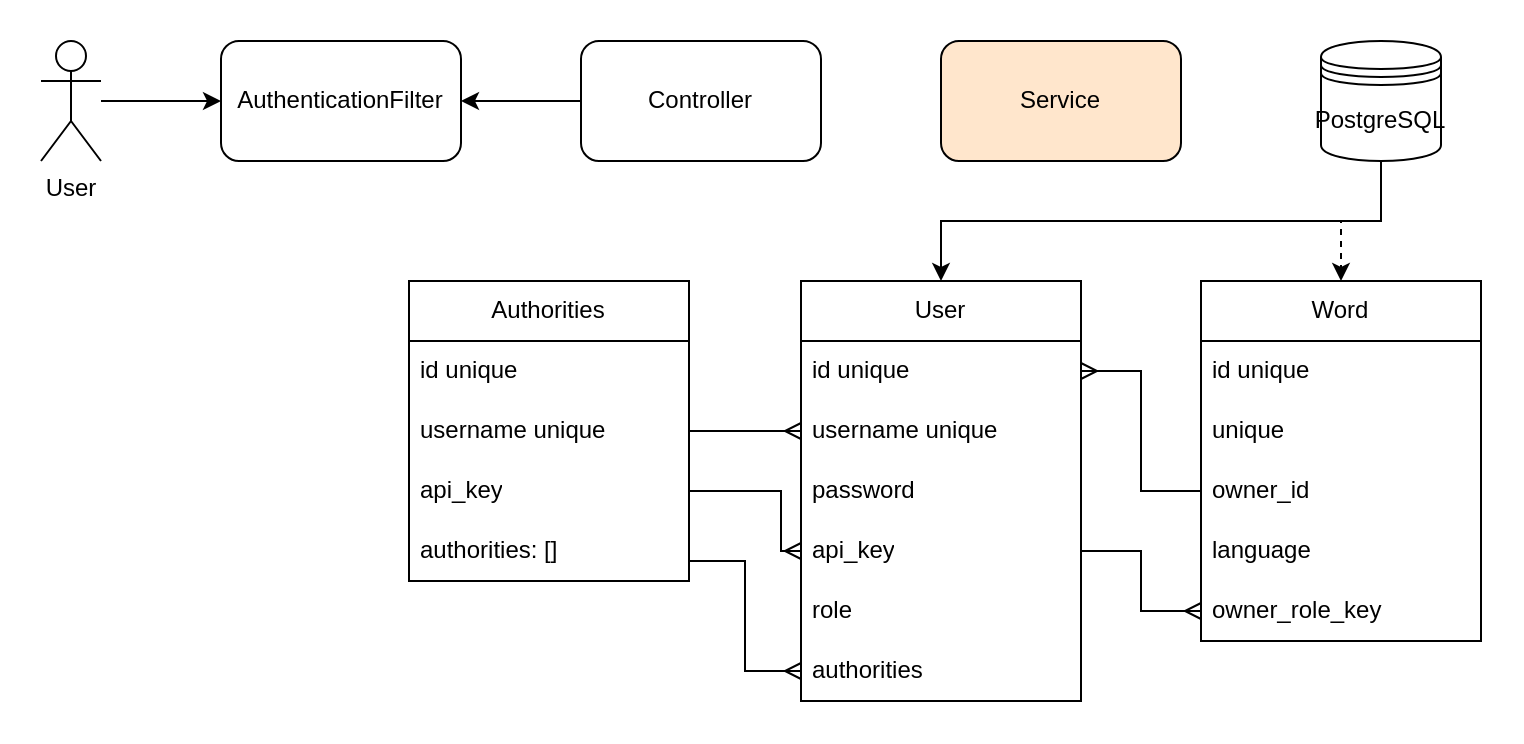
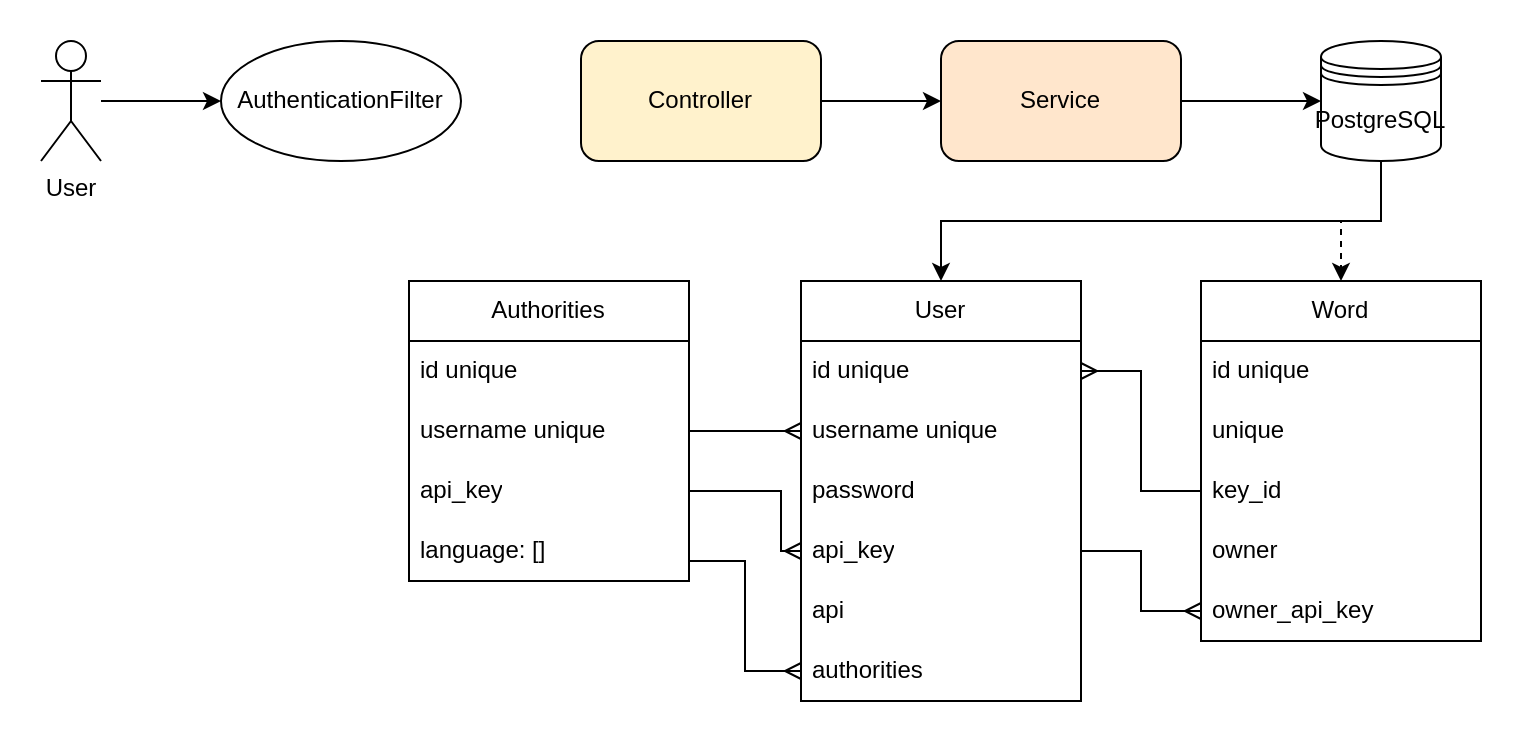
node "AuthenticationFilter": shape rounded rectangle -> ellipse
edge "Controller" -> "AuthenticationFilter": now "Controller" -> "Service"
node "Controller": fillcolor #ffffff -> #fff2cc
edge "Service" -> "PostgreSQL": added
node "owner_id": label "owner_id" -> "key_id"
node "authorities: []": label "authorities: []" -> "language: []"
node "language": label "language" -> "owner"
node "role": label "role" -> "api"
node "owner_role_key": label "owner_role_key" -> "owner_api_key"
